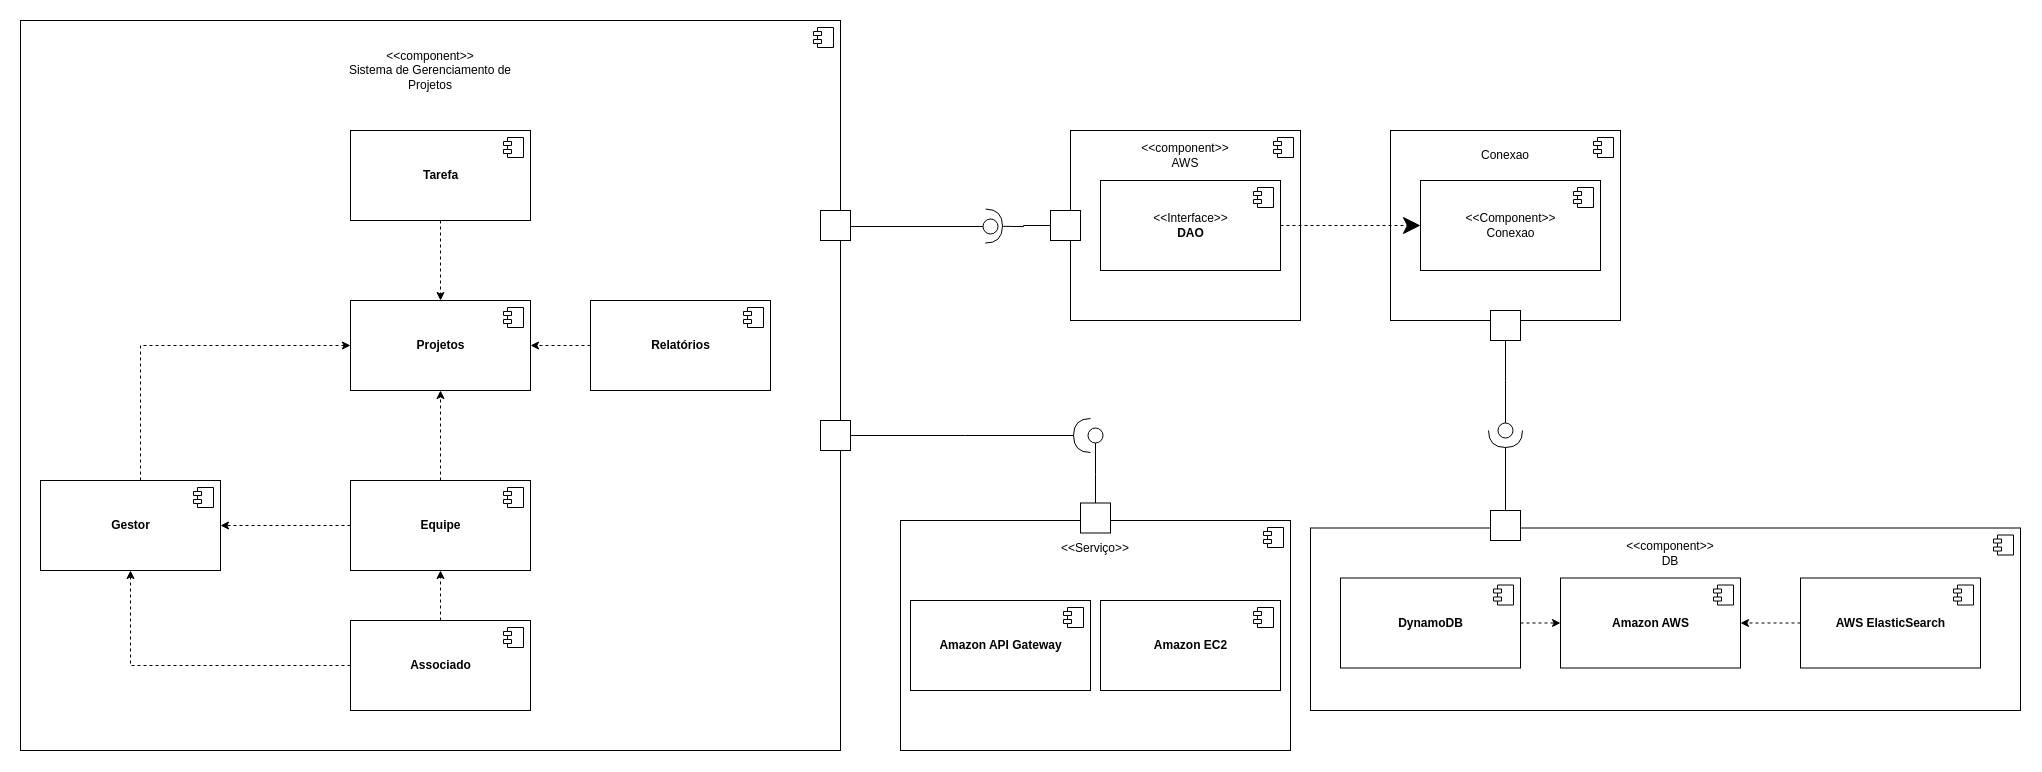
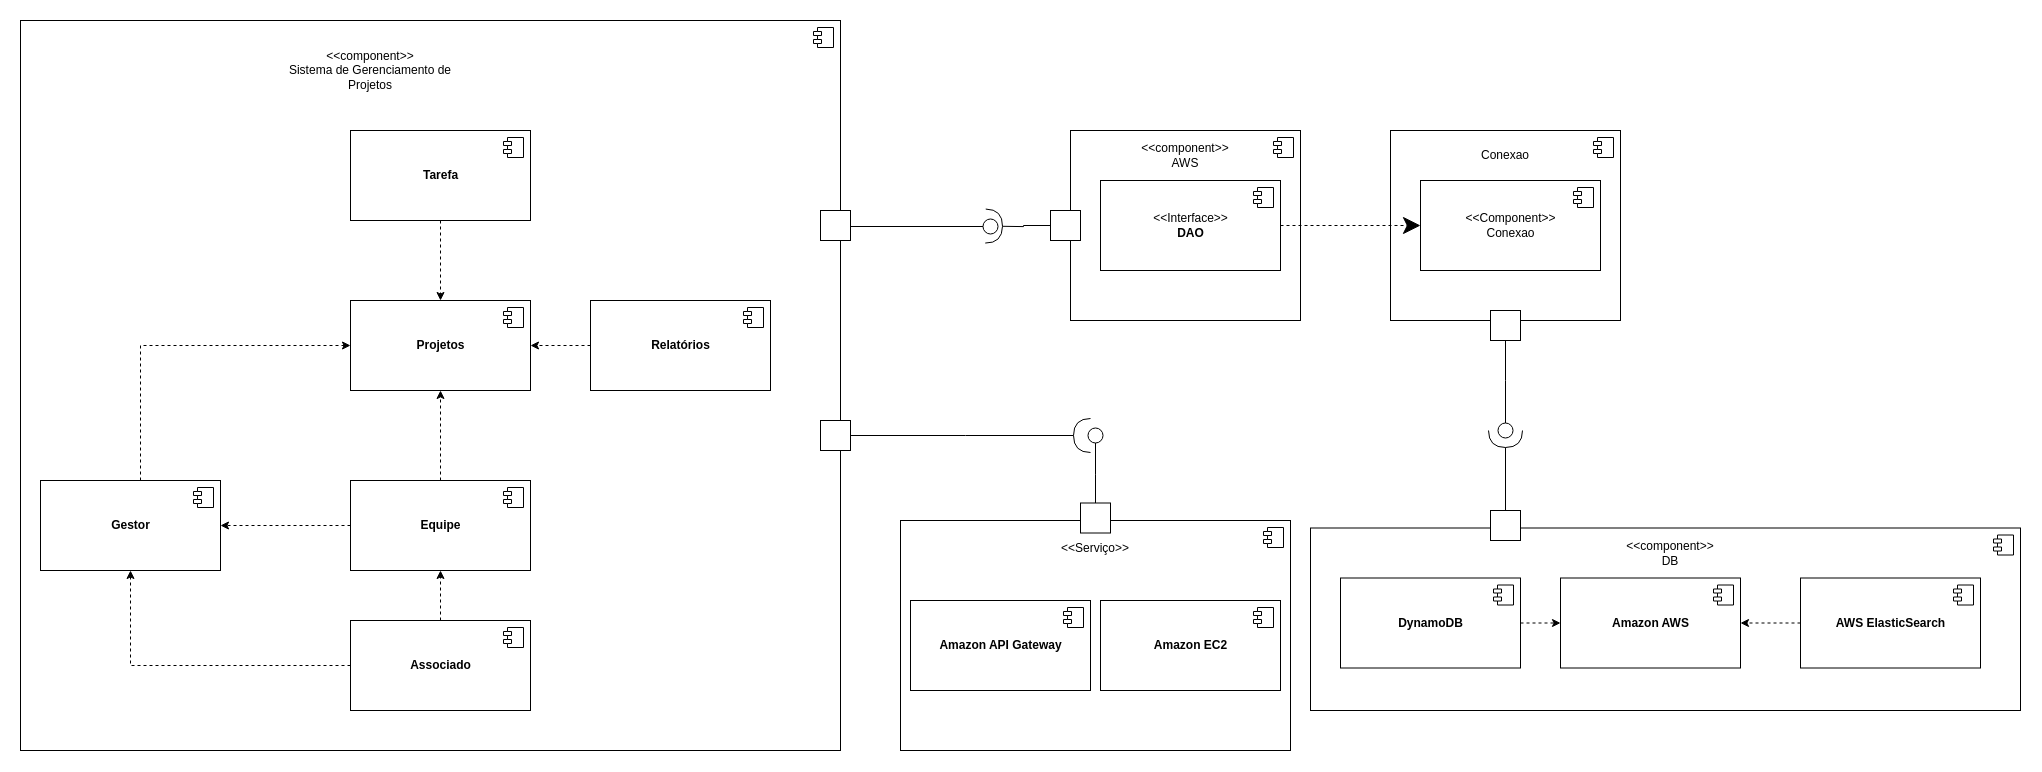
node "<<component>> Sistema de Gerenciamento de Projetos": moved (431, 71) -> (371, 71)
